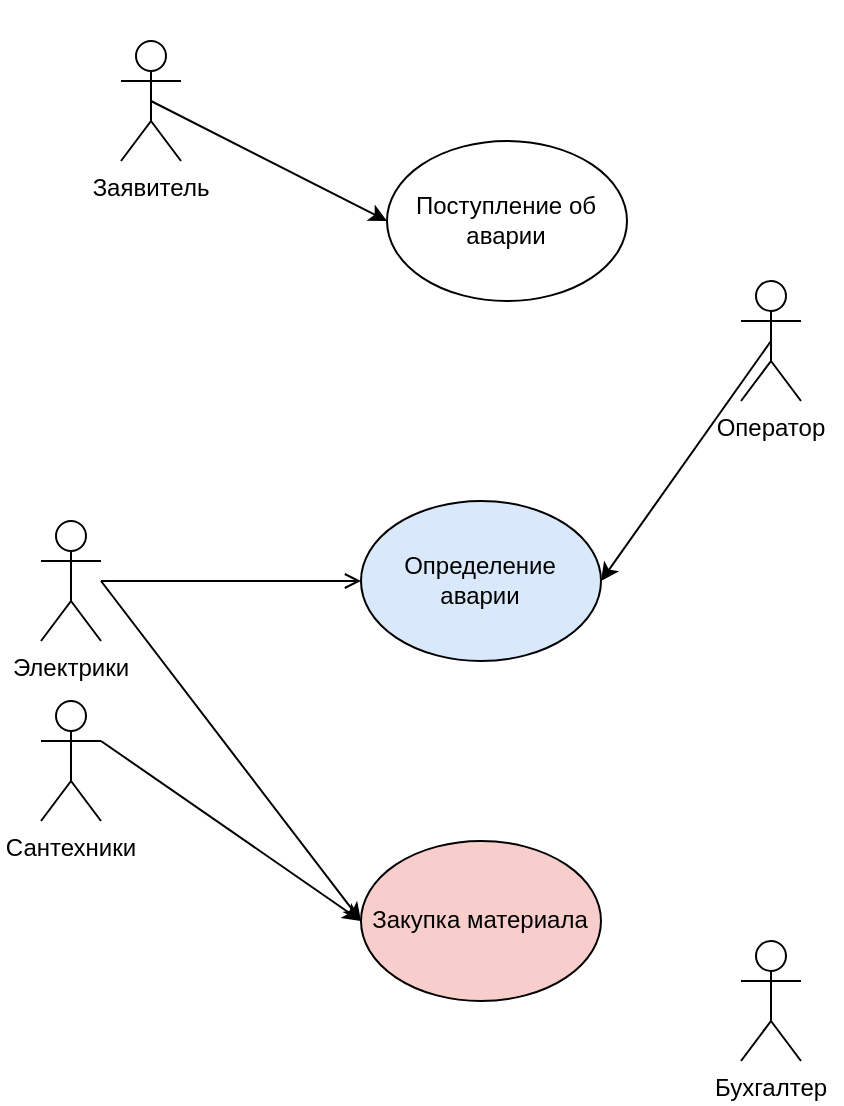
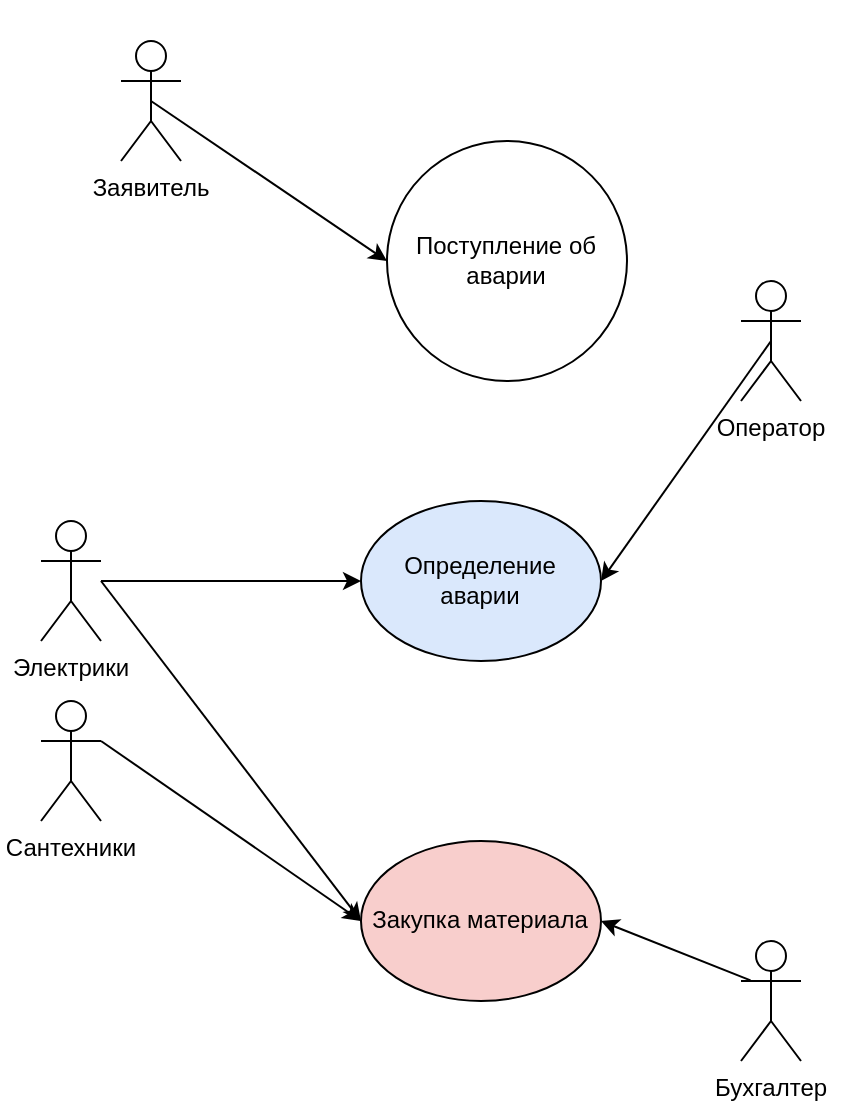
node "Поступление об аварии": size 240x160 -> 240x240
edge "Электрики" -> "Определение аварии": arrowhead open -> classic
edge "Бухгалтер" -> "Закупка материала": added
